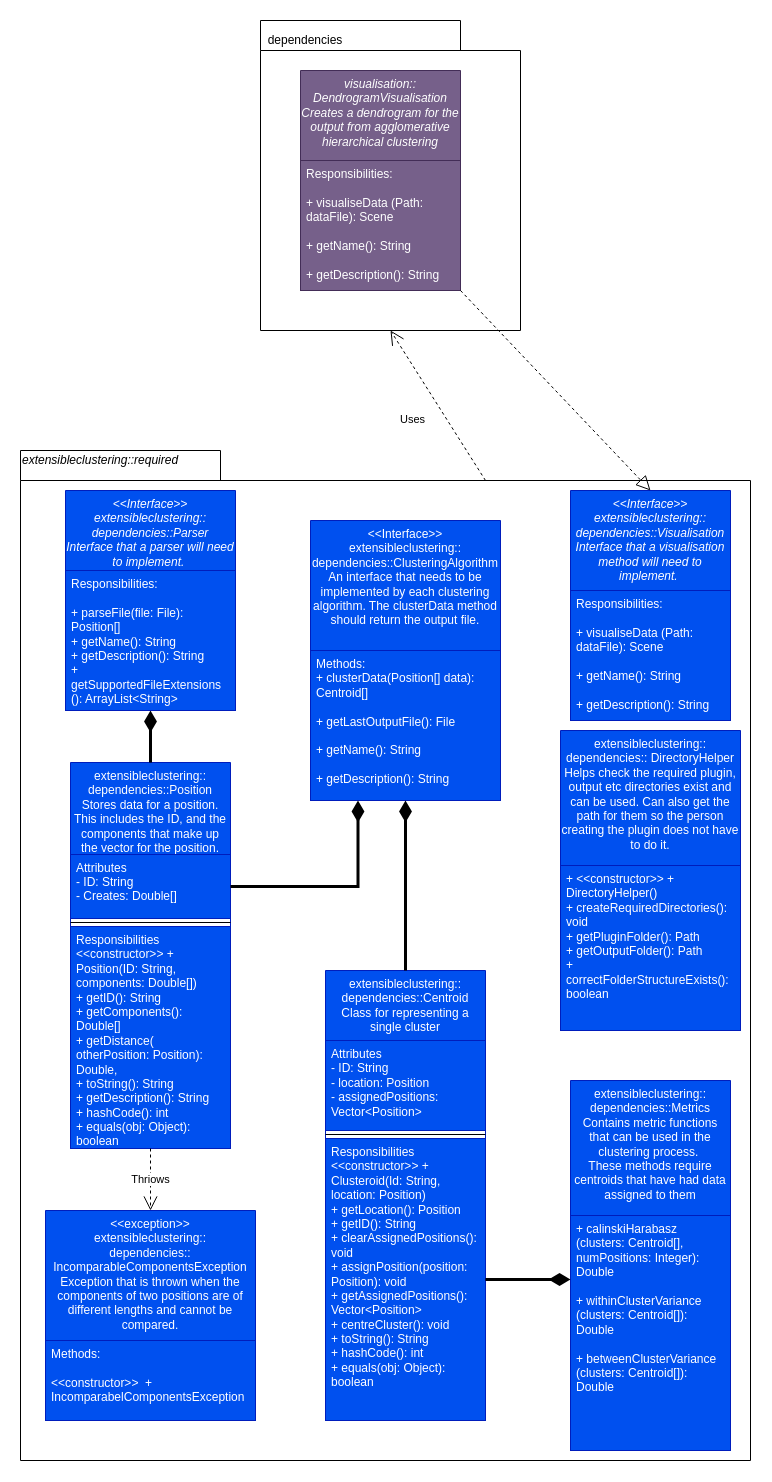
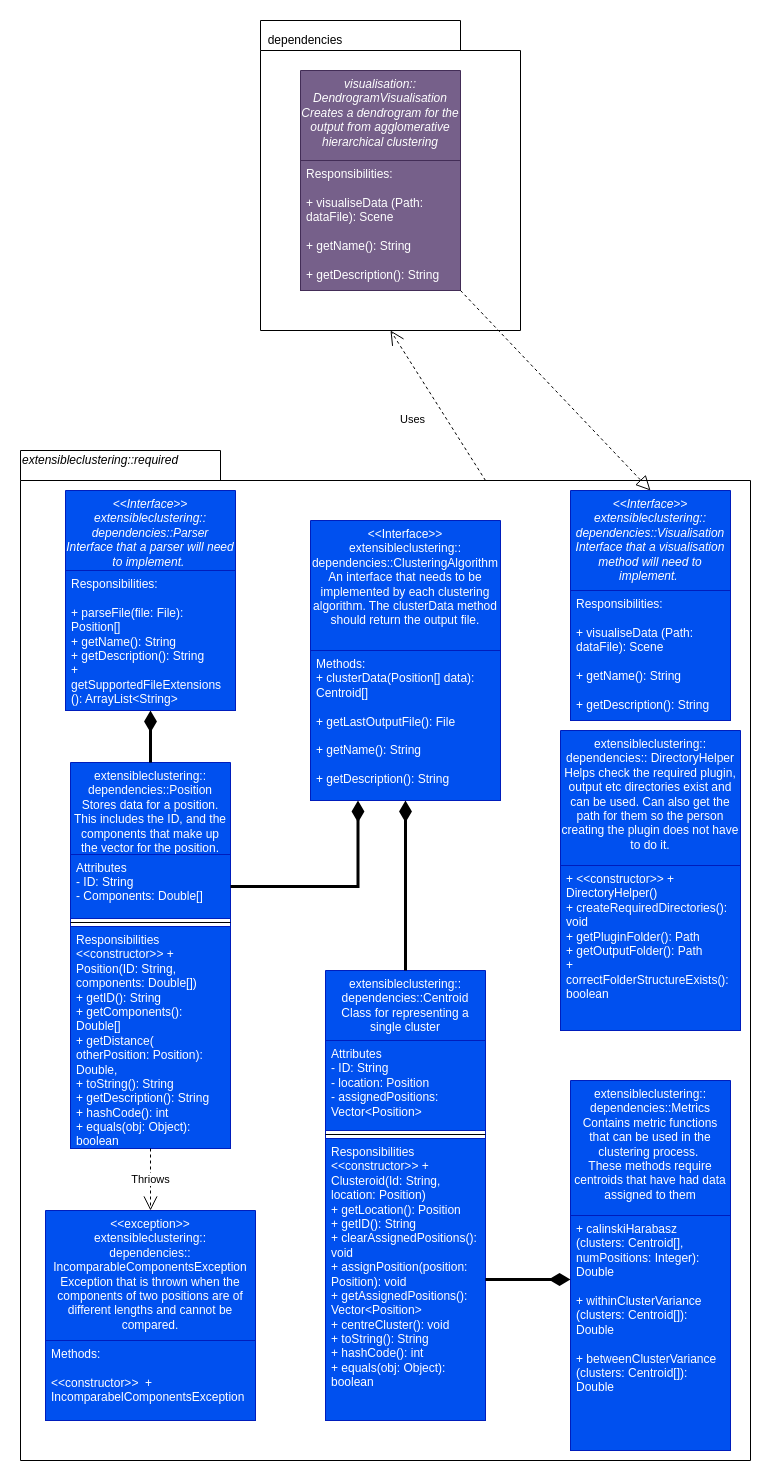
node "Attributes - ID: String - Creates: Double[]": label "Attributes - ID: String - Creates: Double[]" -> "Attributes - ID: String - Components: Double[]"
